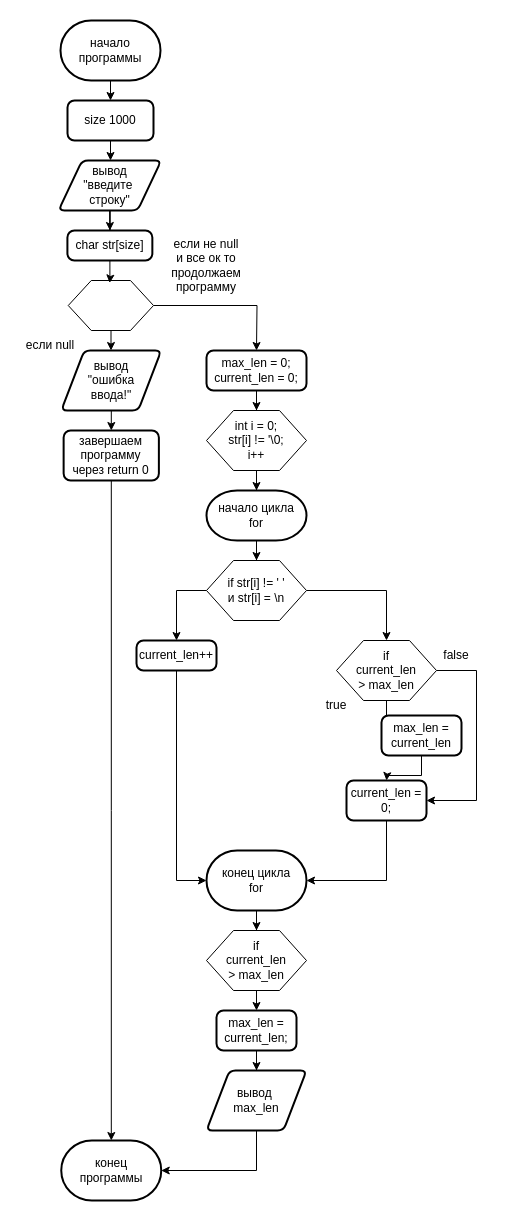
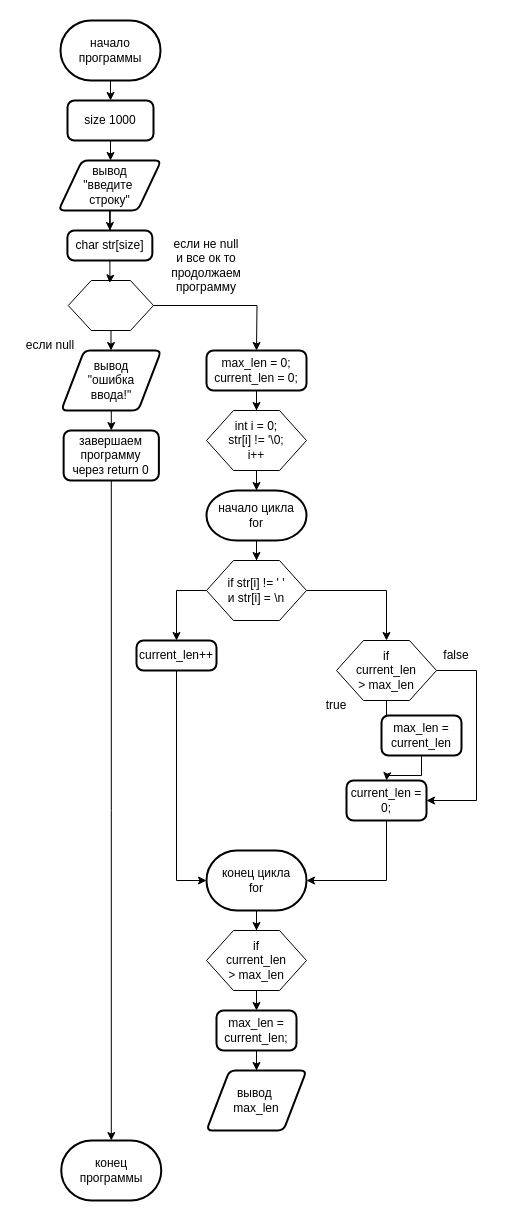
edge "вывод max_len" -> "конец программы": removed
